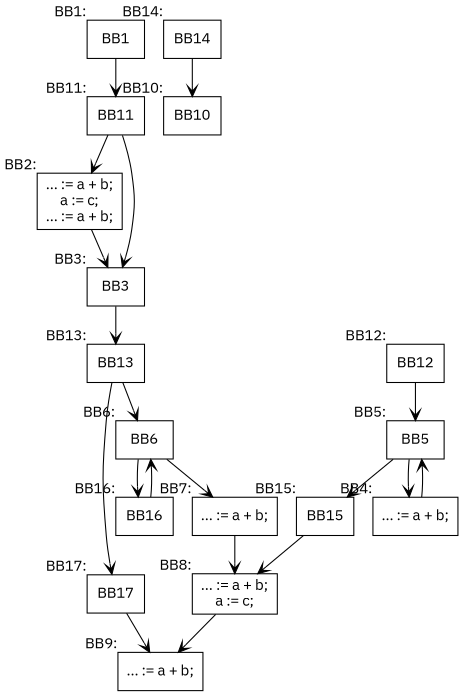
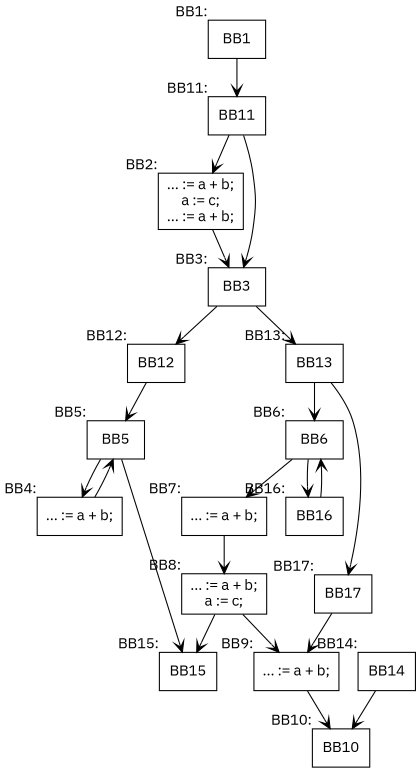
edge "BB3 BB3:" -> "BB12 BB12:": added
edge "BB15 BB15:" -> "... := a + b; a := c; BB8:": reversed
edge "... := a + b; BB9:" -> "BB10 BB10:": added
